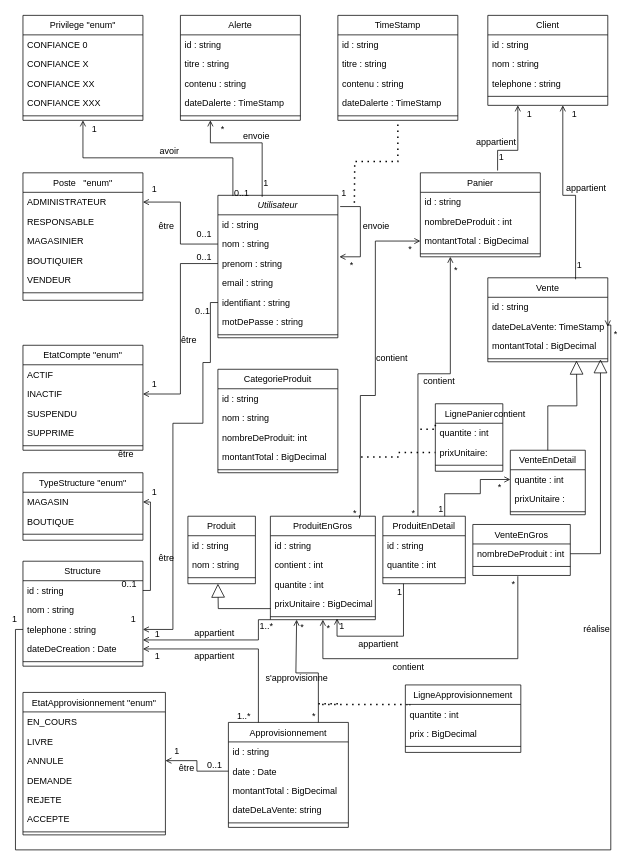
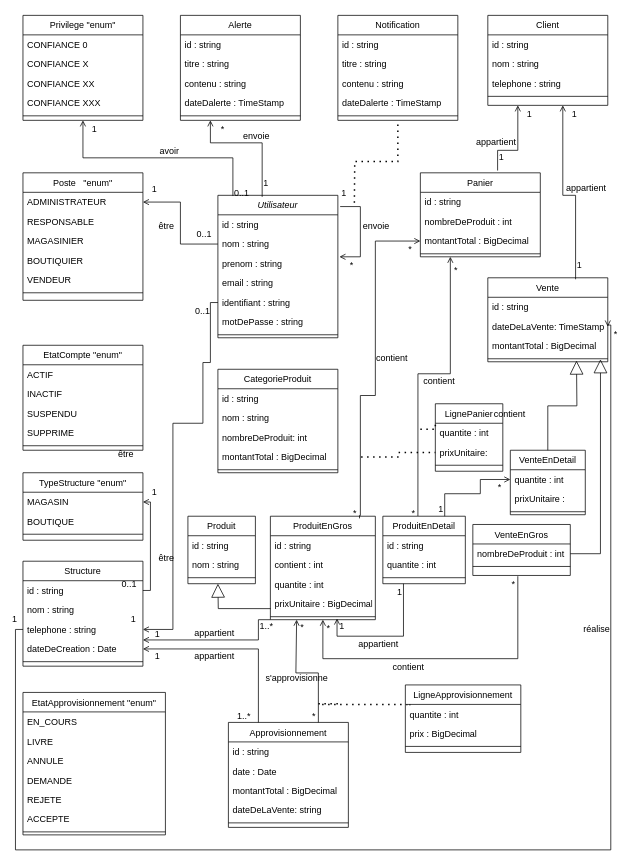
node "TimeStamp": label "TimeStamp" -> "Notification"
edge "prenom : string" -> "INACTIF": removed, labels "0..1", "être", "1"
edge "date : Date" -> "ANNULE": removed, labels "0..1", "être", "1"
